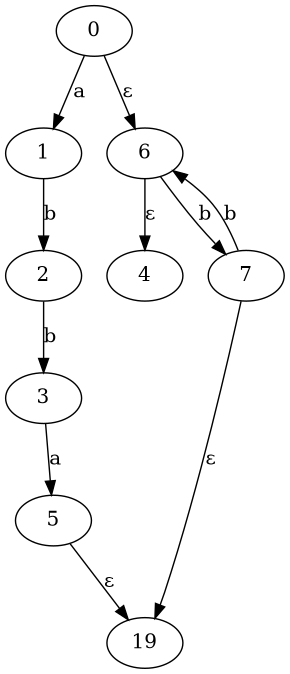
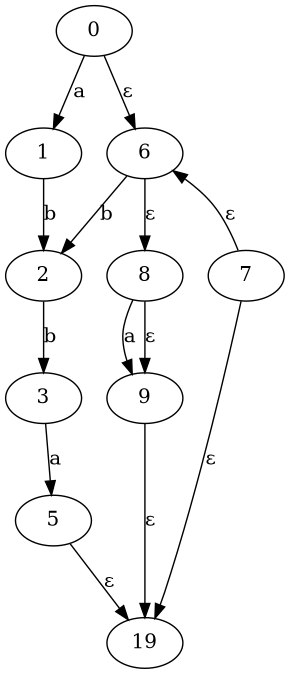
edge "6" -> "7": now "6" -> "2"
edge "7" -> "6": label "b" -> "ε"
node "4": label "4" -> "8"
node "9": added
